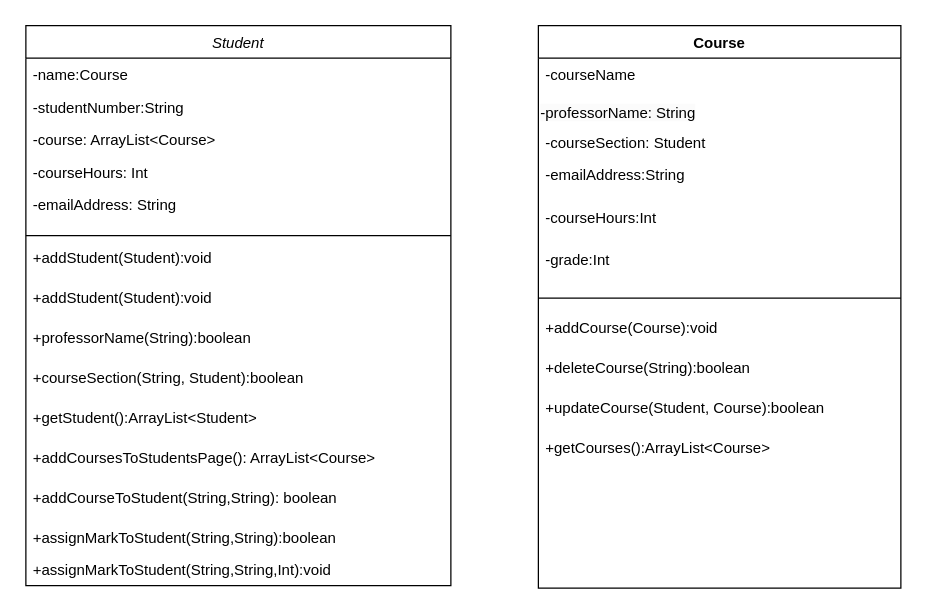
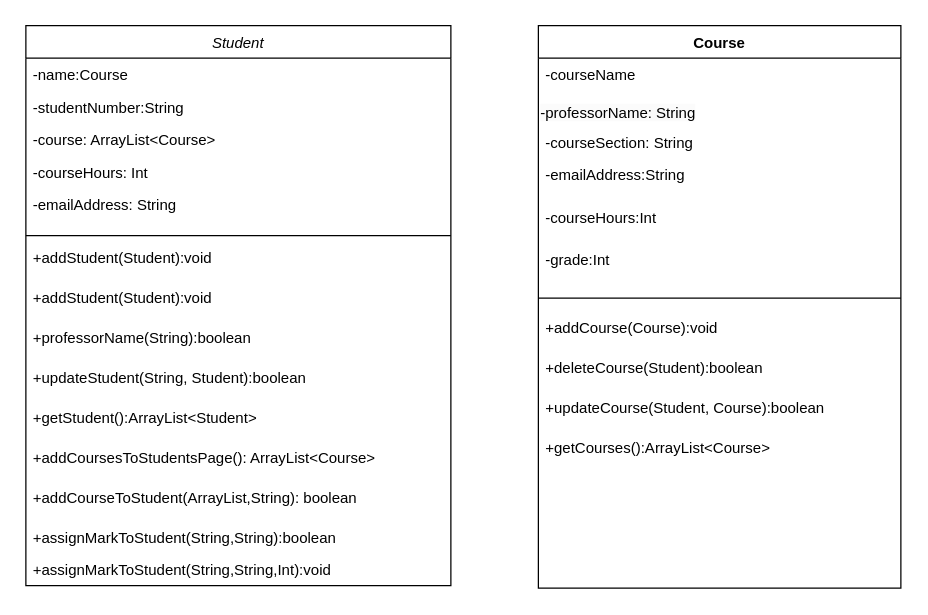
node "-courseSection: Student": label "-courseSection: Student" -> "-courseSection: String"
node "+deleteCourse(String):boolean": label "+deleteCourse(String):boolean" -> "+deleteCourse(Student):boolean"
node "+courseSection(String, Student):boolean": label "+courseSection(String, Student):boolean" -> "+updateStudent(String, Student):boolean"
node "+addCourseToStudent(String,String): boolean": label "+addCourseToStudent(String,String): boolean" -> "+addCourseToStudent(ArrayList,String): boolean"
